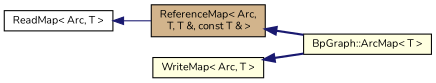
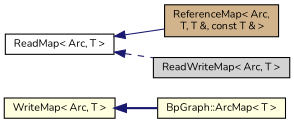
edge "BpGraph::ArcMap< T >" -> "ReferenceMap< Arc, T, T &, const T & >": removed
node "ReadWriteMap< Arc, T >": added
